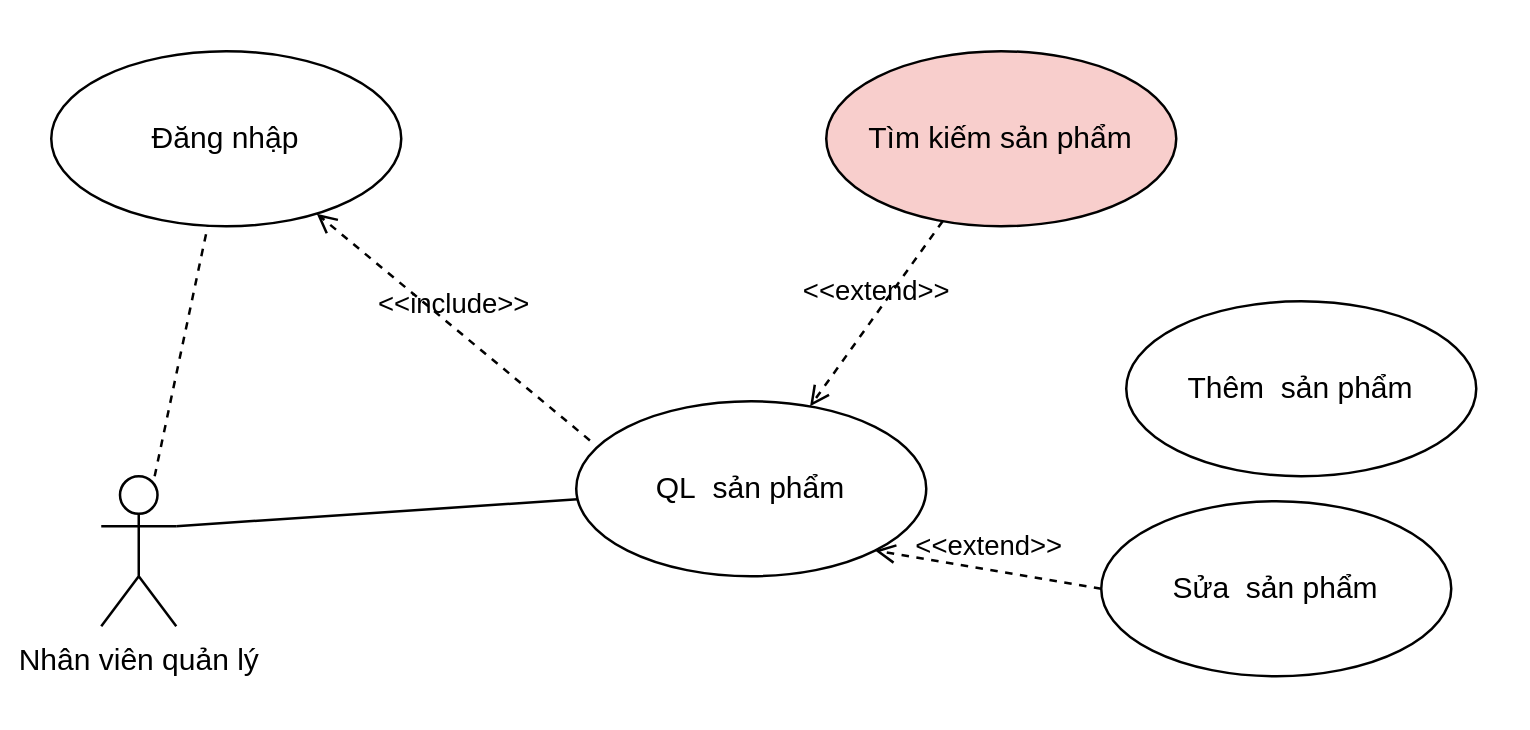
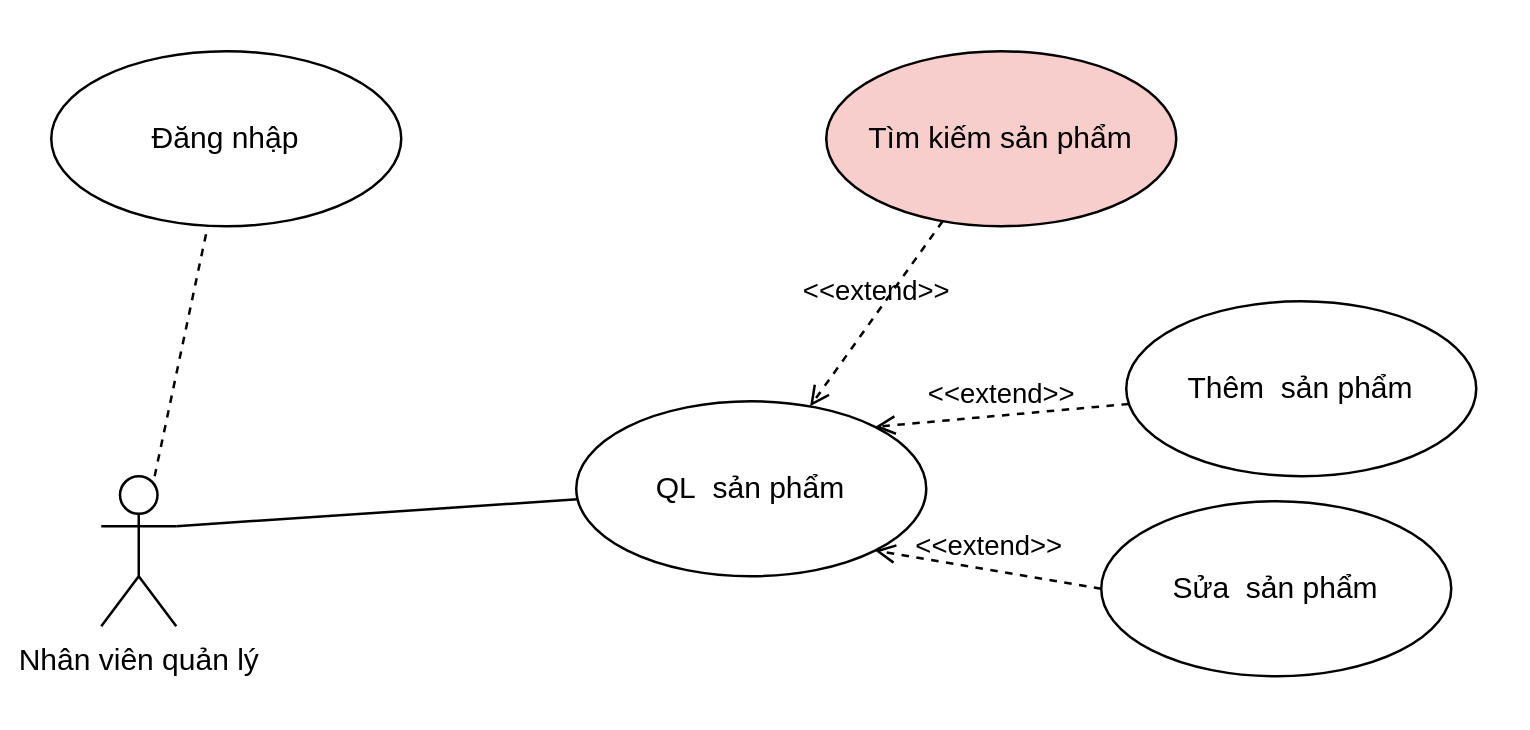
edge "QL sản phẩm" -> "Đăng nhập": removed, label "<<include>>"
edge "Thêm sản phẩm" -> "QL sản phẩm": added, label "<<extend>>"
